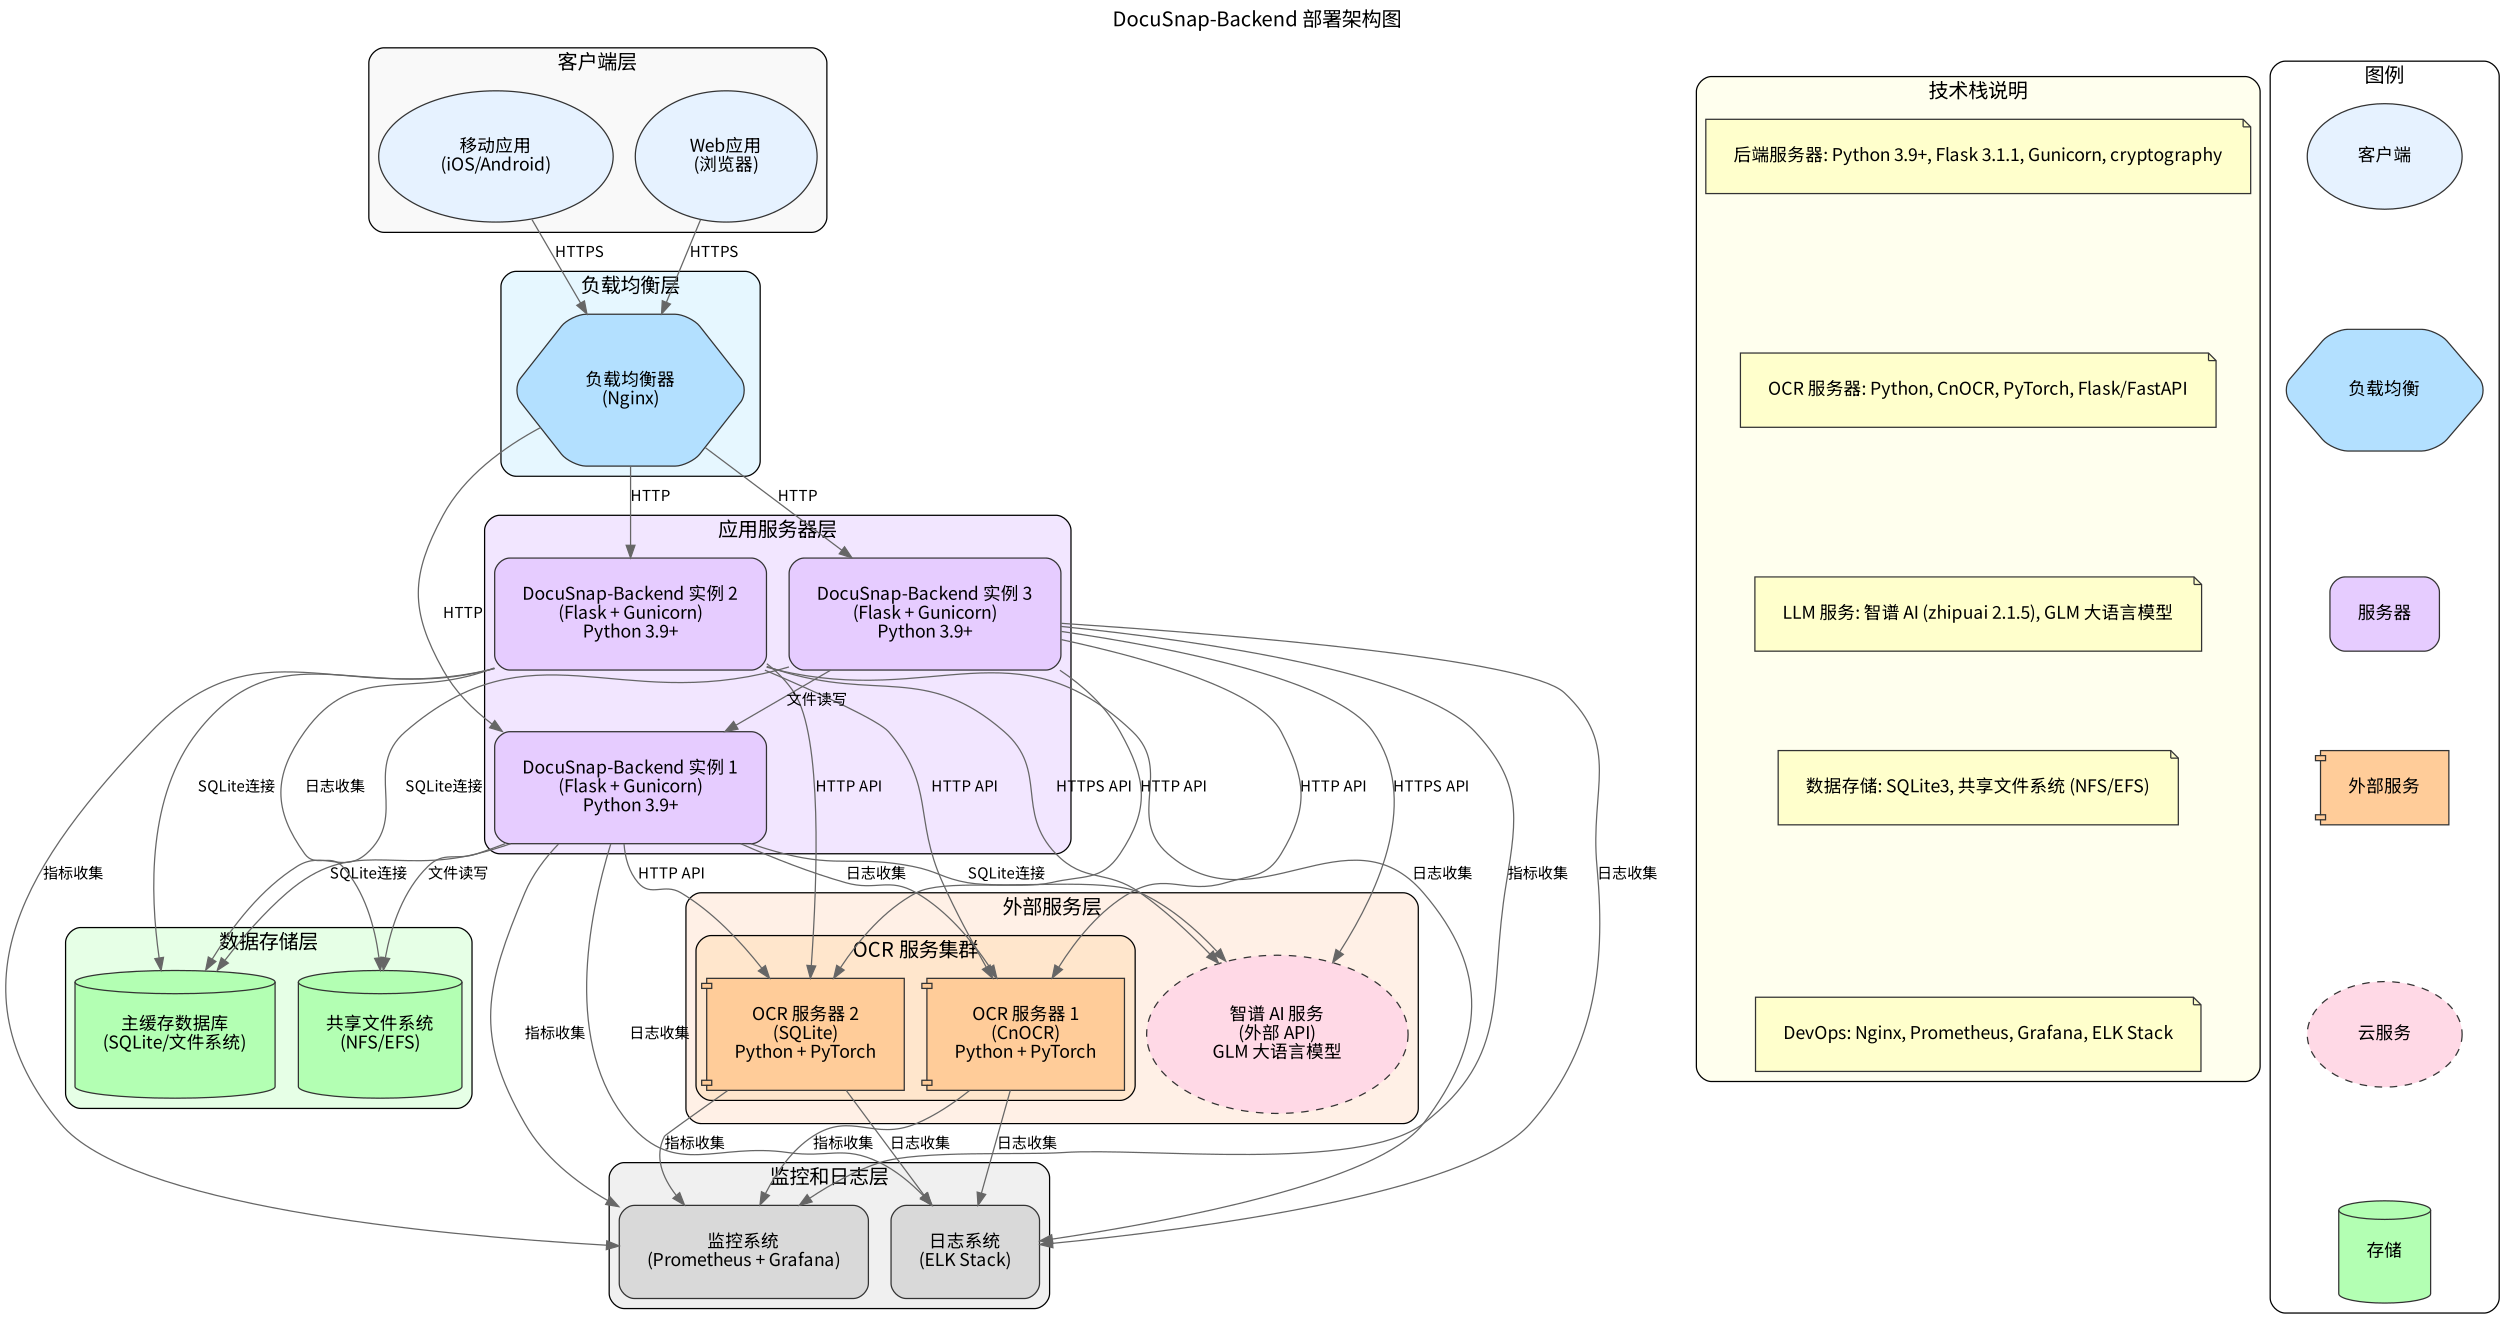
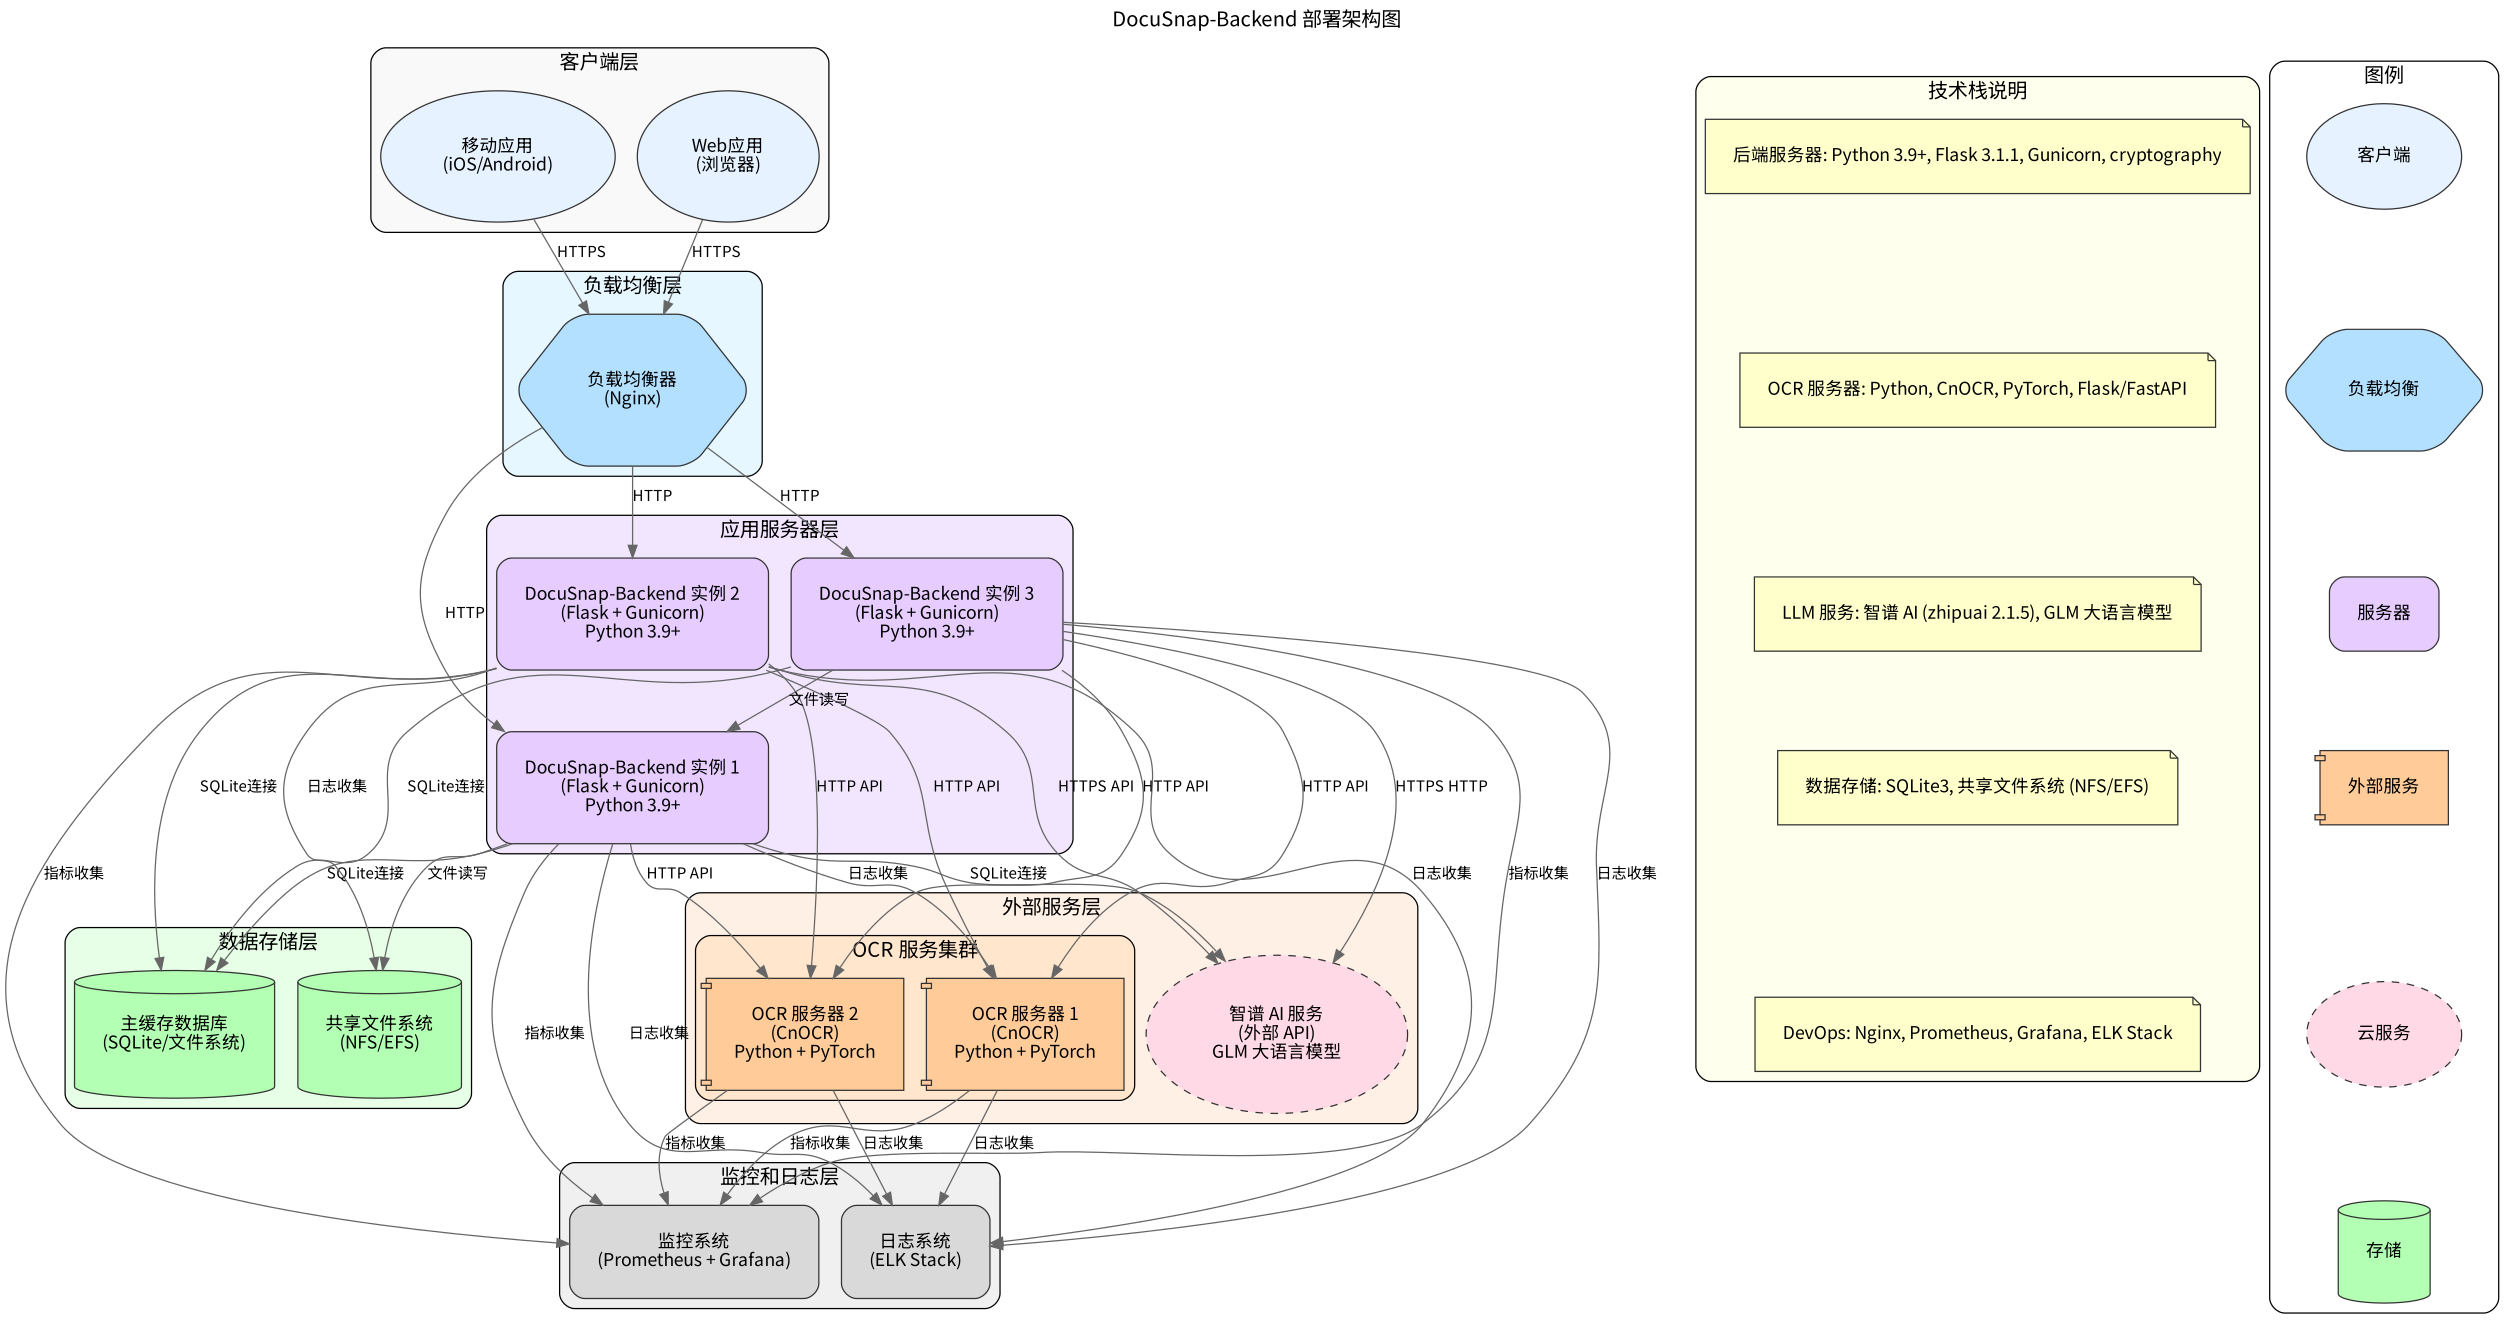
edge "DocuSnap-Backend 实例 3 (Flask + Gunicorn) Python 3.9+" -> "智谱 AI 服务 (外部 API) GLM 大语言模型": label "HTTPS API" -> "HTTPS HTTP"
node "OCR 服务器 2 (SQLite) Python + PyTorch": label "OCR 服务器 2 (SQLite) Python + PyTorch" -> "OCR 服务器 2 (CnOCR) Python + PyTorch"
